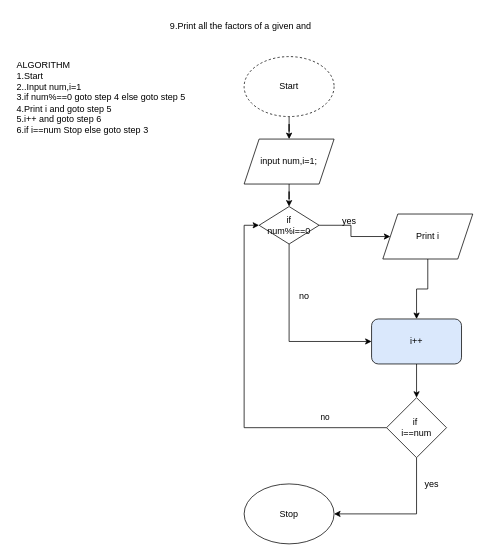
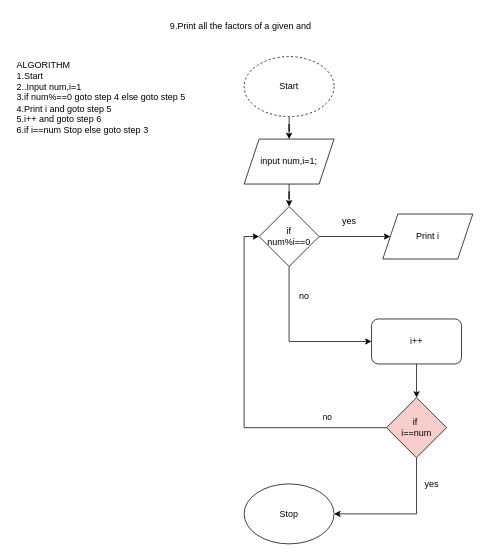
node "if num%i==0": size 60x38 -> 60x60
edge "Print i" -> "i++": removed
node "i++": fillcolor #dae8fc -> #ffffff
node "if i==num": fillcolor #ffffff -> #f8cecc
